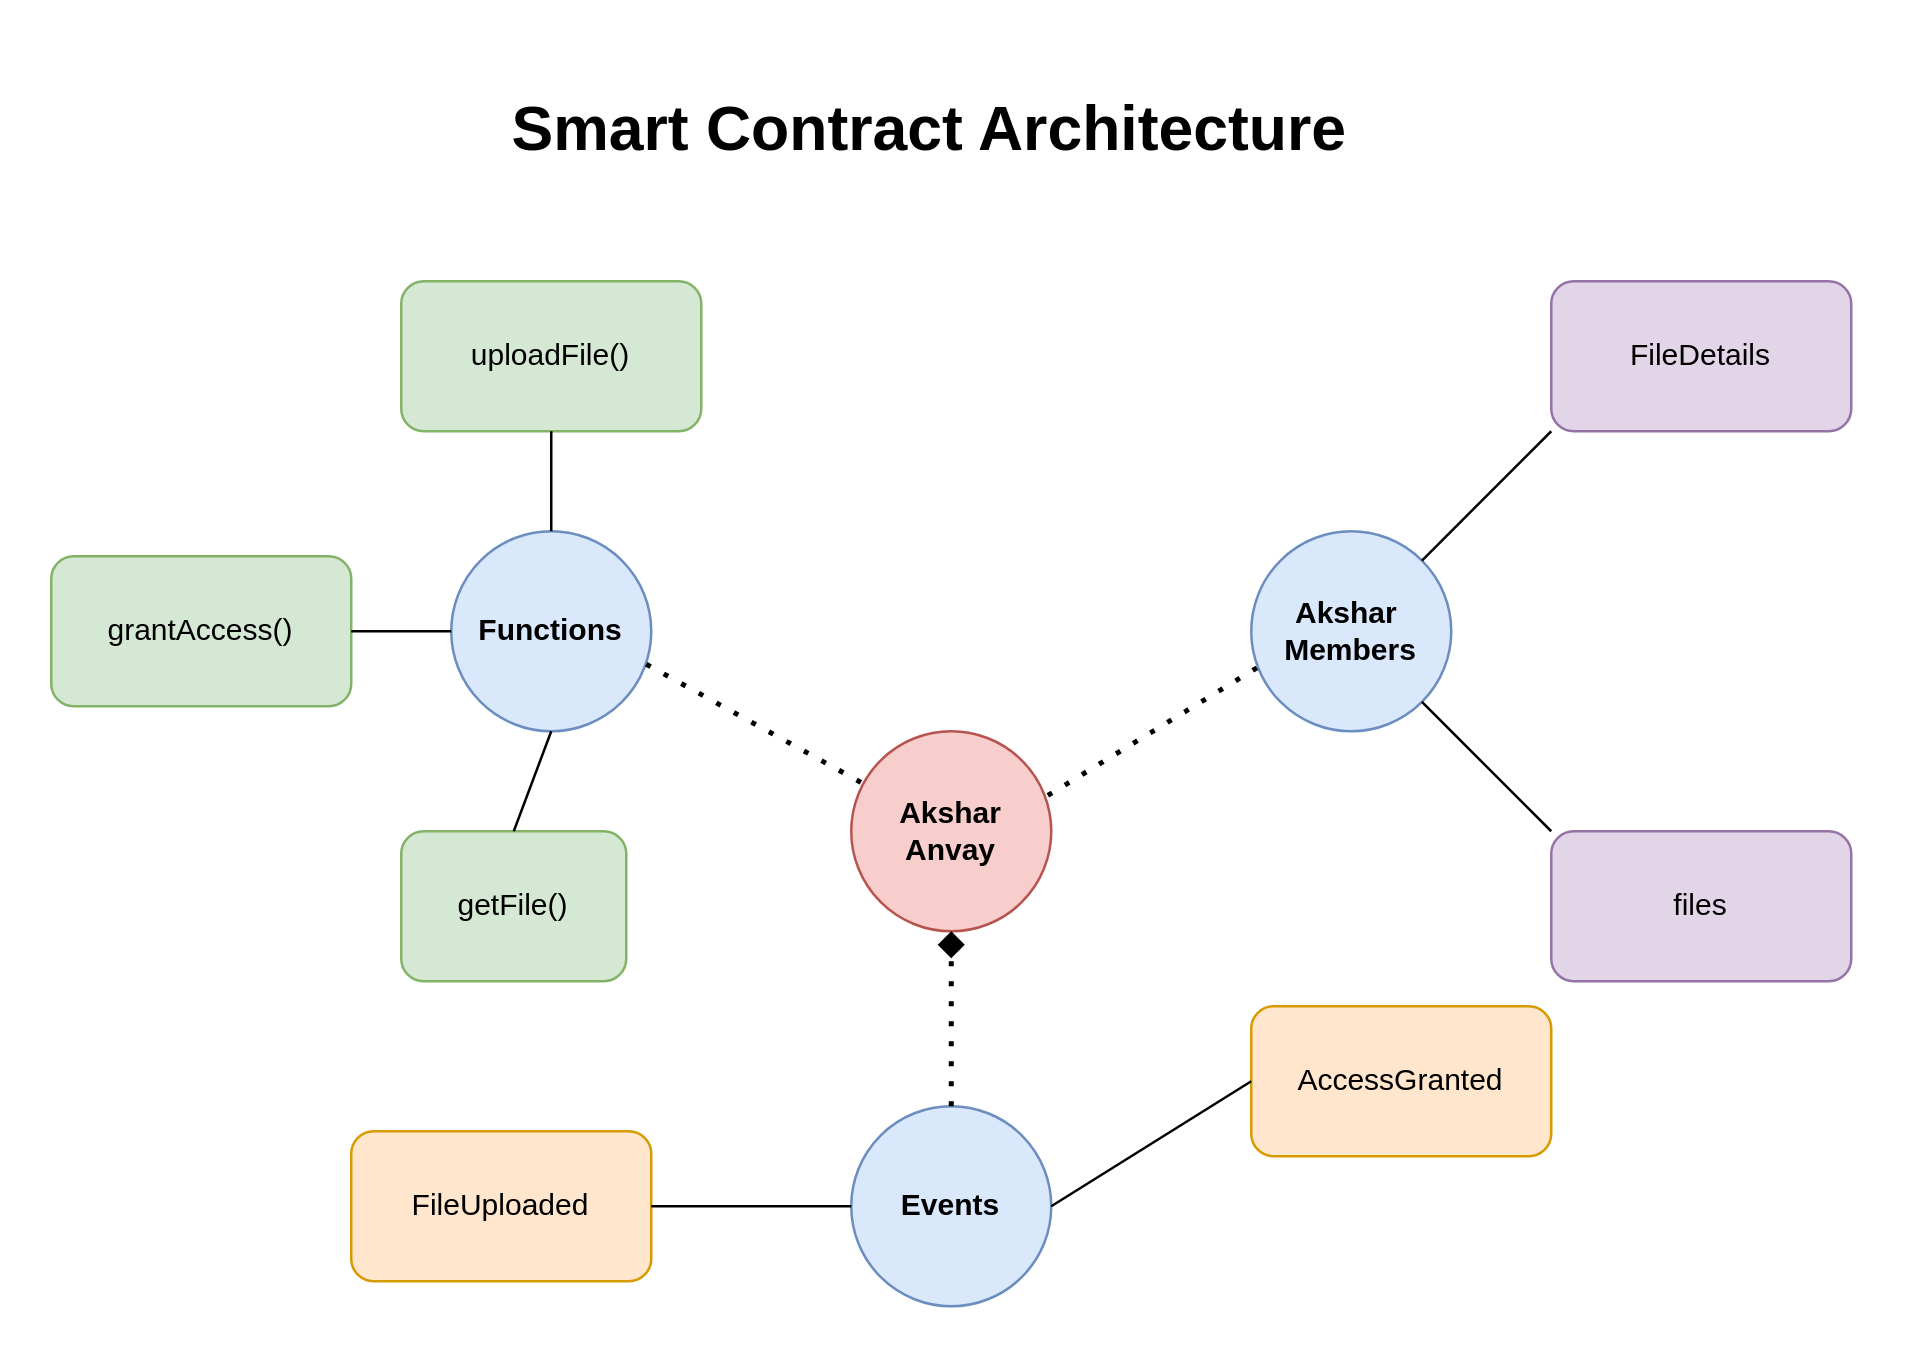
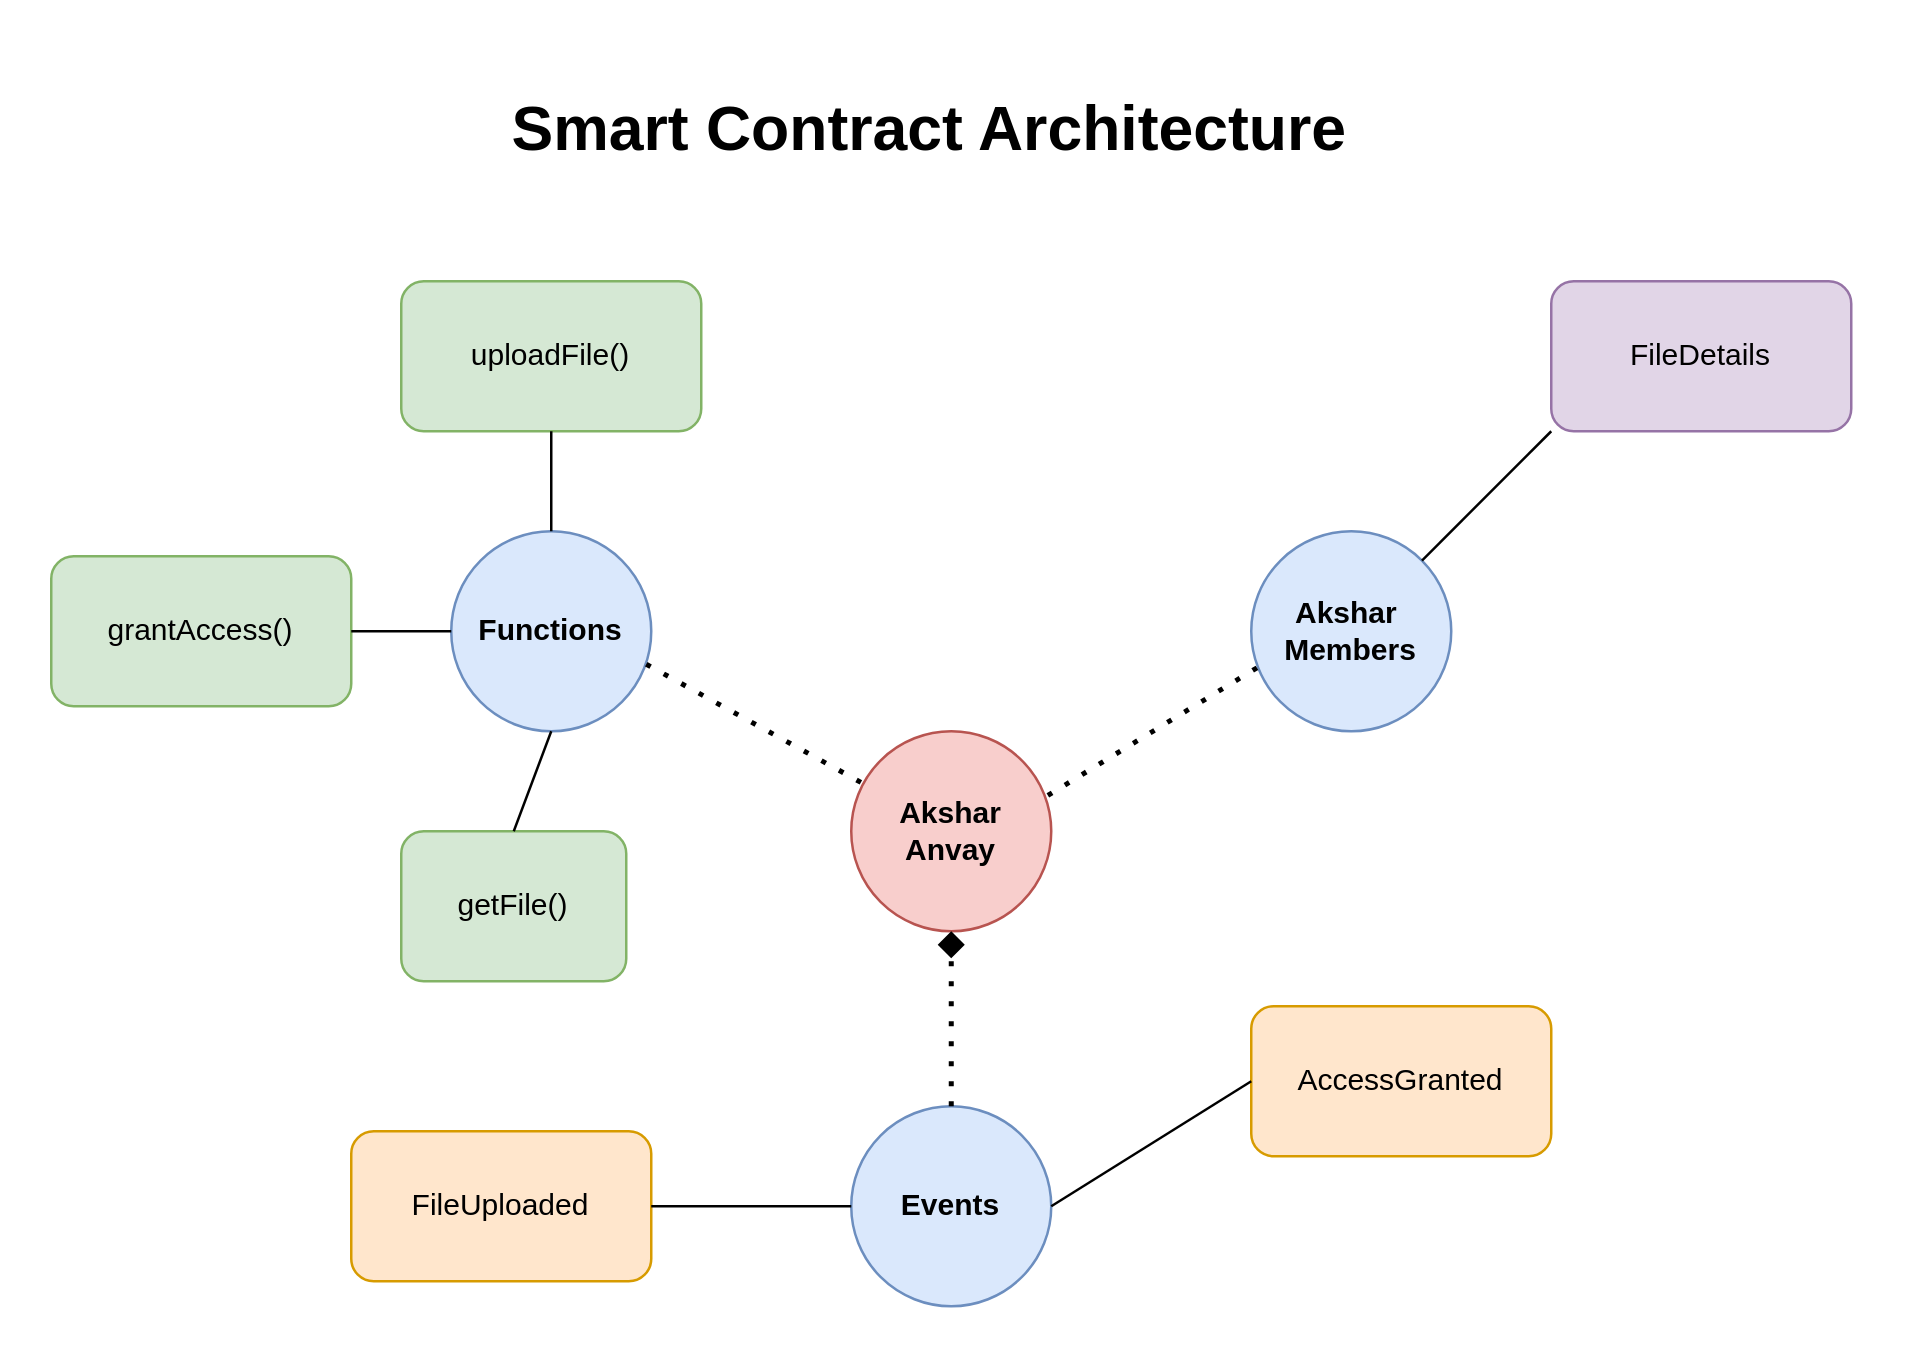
edge "Akshar Members" -- "files": removed
node "files": removed
